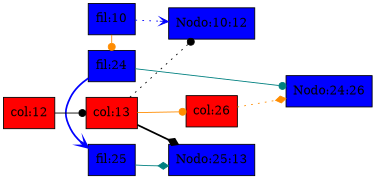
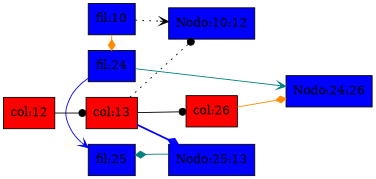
edge "fil:10" -> "Nodo:10:12": color blue -> black
edge "fil:10" -> "fil:24": arrowhead dot -> diamond
edge "fil:24" -> "Nodo:24:26": arrowhead dot -> vee
edge "col:26" -> "Nodo:24:26": style dotted -> solid
edge "fil:24" -> "fil:25": style bold -> solid
edge "col:13" -> "col:26": color darkorange -> black
edge "col:13" -> "Nodo:25:13": color black -> blue
edge "fil:25" -> "Nodo:25:13": reversed
